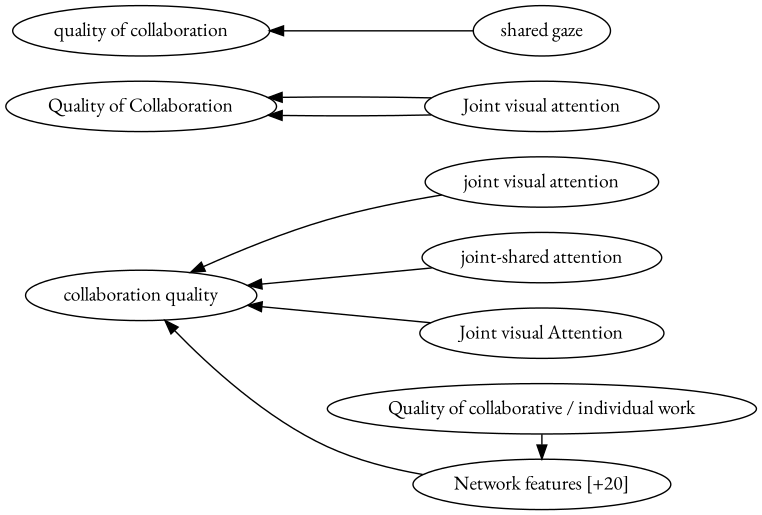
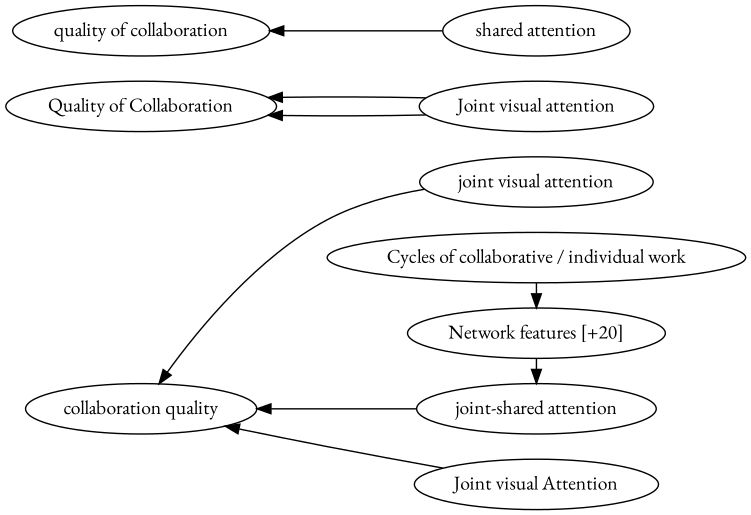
node "shared gaze": label "shared gaze" -> "shared attention"
node "Quality of collaborative / individual work": label "Quality of collaborative / individual work" -> "Cycles of collaborative / individual work"
edge "Network features [+20]" -> "collaboration quality": now "Network features [+20]" -> "joint-shared attention"
